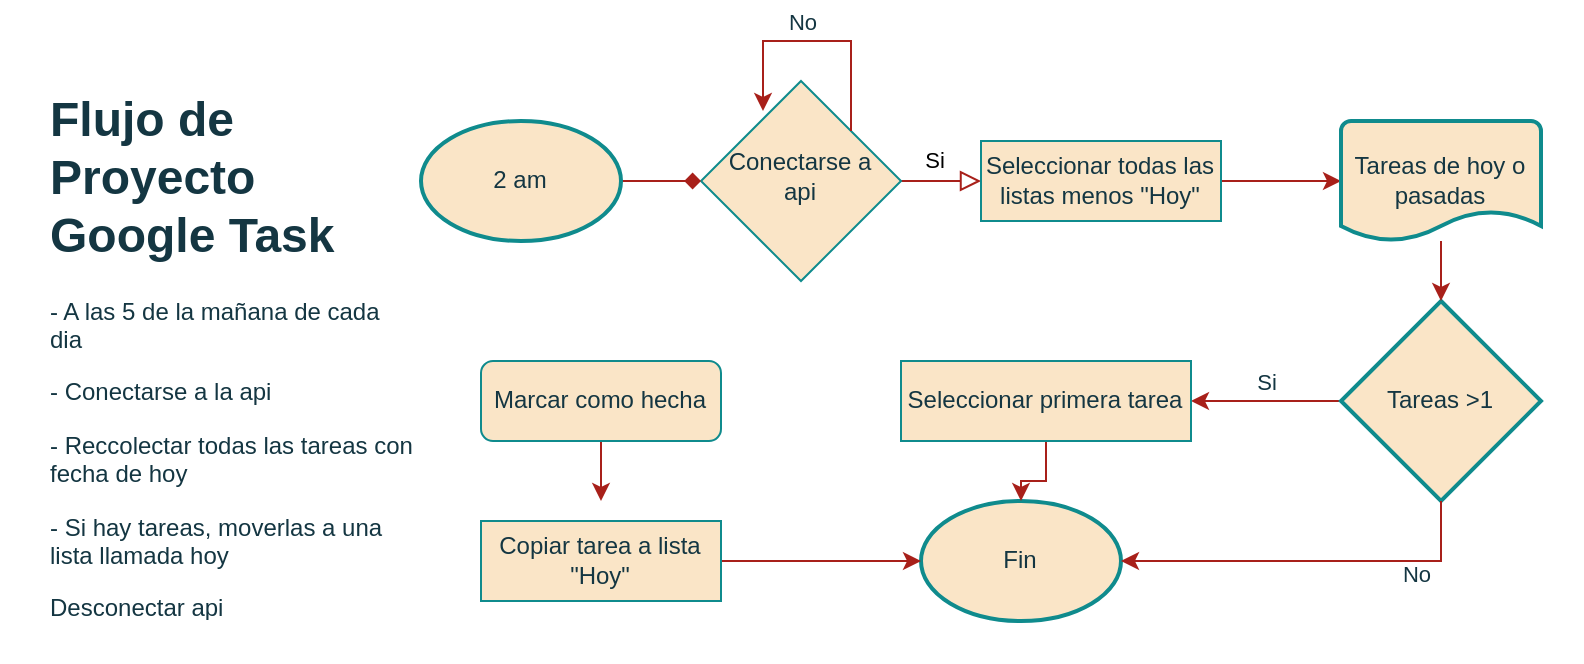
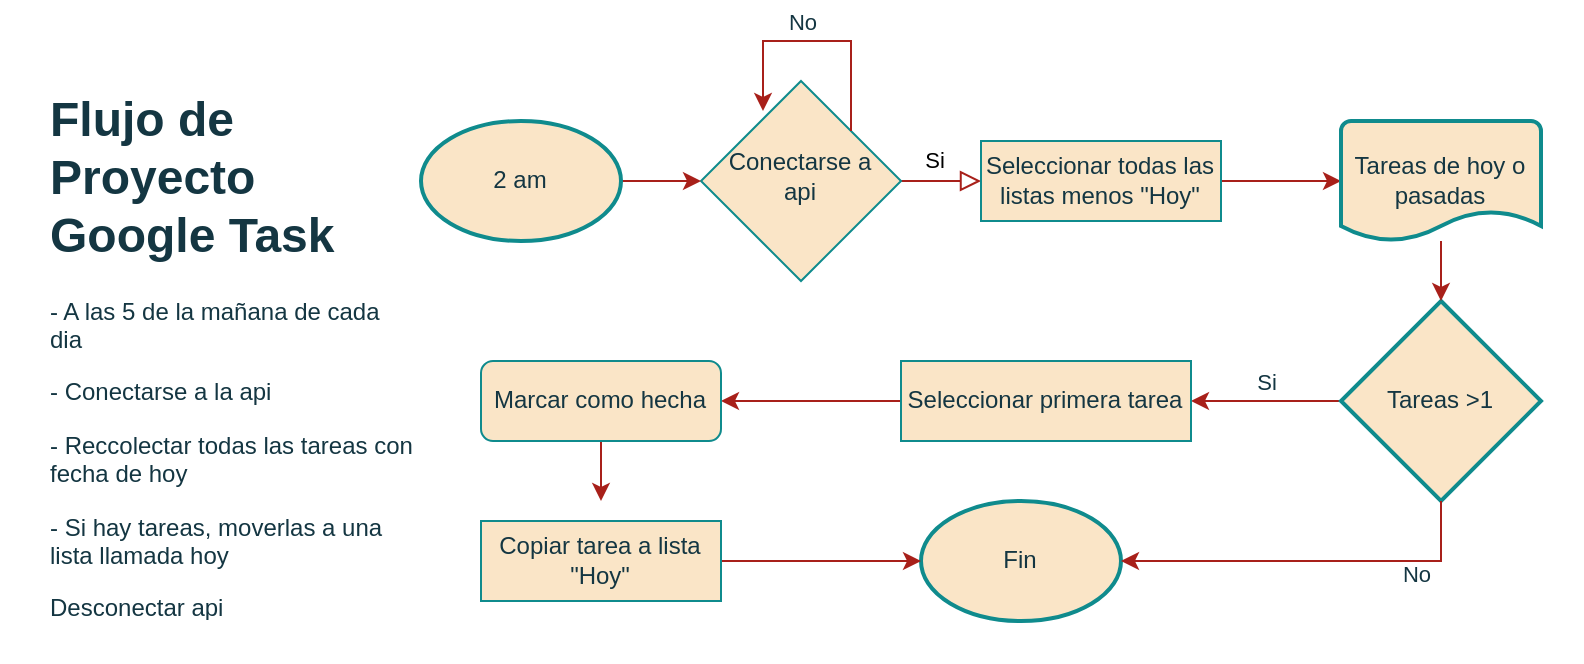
edge "2 am" -> "Conectarse a api": arrowhead diamond -> classic
edge "Seleccionar primera tarea" -> "Fin": now "Seleccionar primera tarea" -> "Marcar como hecha"
